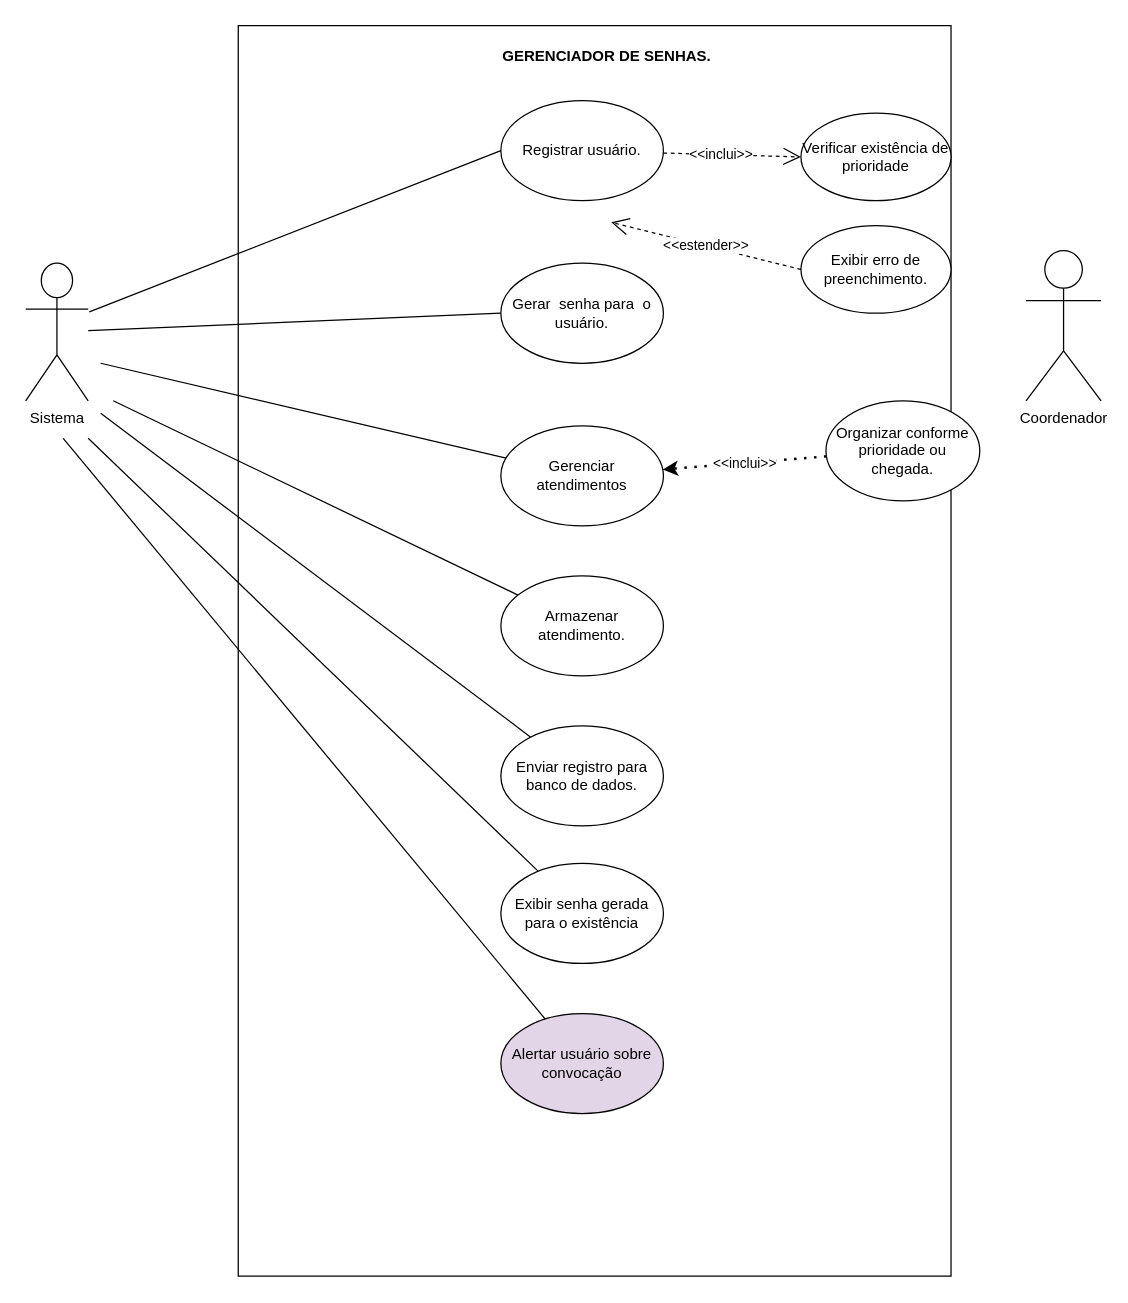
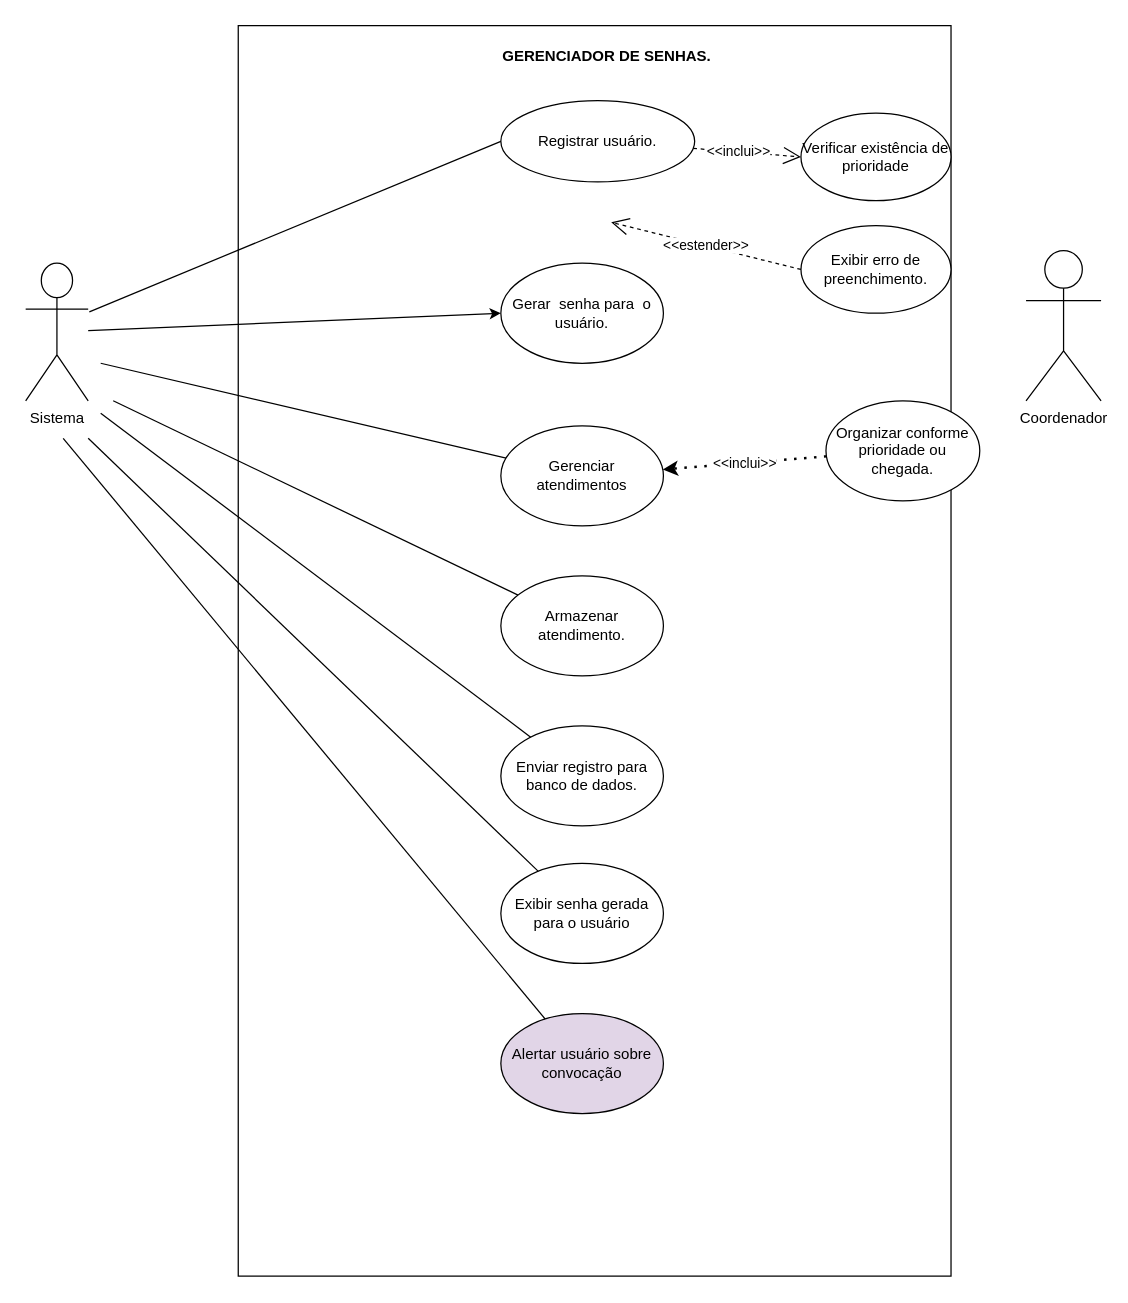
node "Registrar usuário.": size 163x100 -> 194x81
edge "Gerar senha para o usuário." -- "Sistema": arrowhead none -> classic
node "Exibir senha gerada para o existência": label "Exibir senha gerada para o existência" -> "Exibir senha gerada para o usuário"
